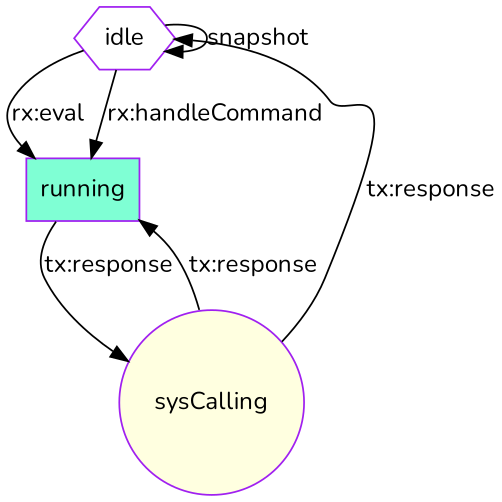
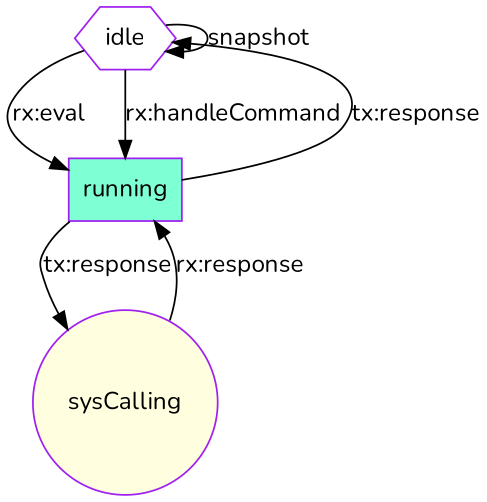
edge "sysCalling" -> "idle": now "running" -> "idle"
edge "sysCalling" -> "running": label "tx:response" -> "rx:response"
